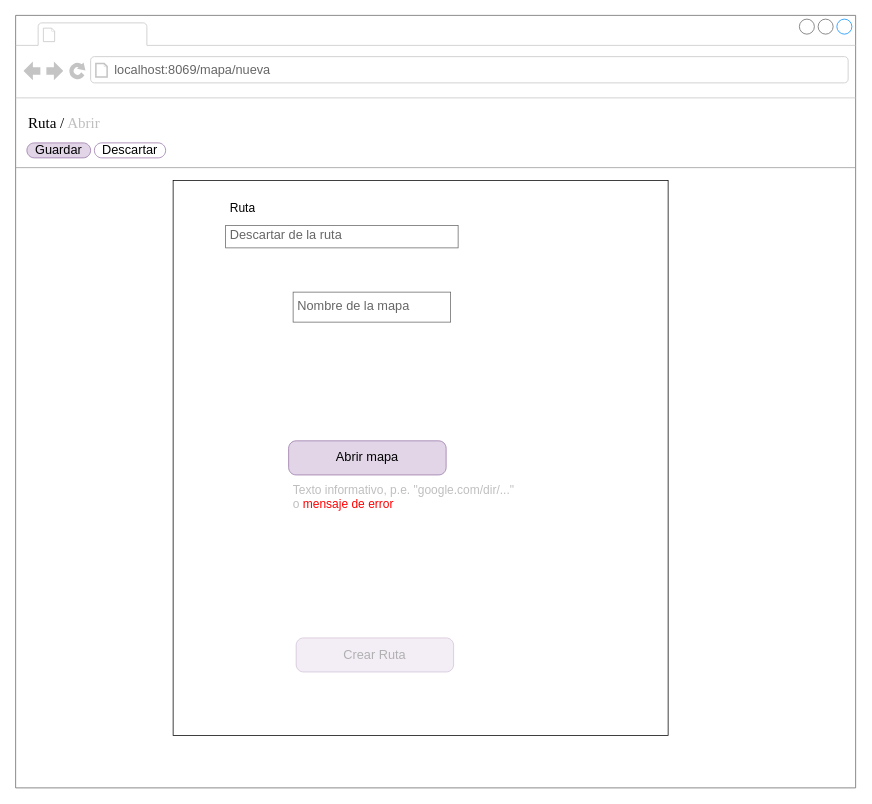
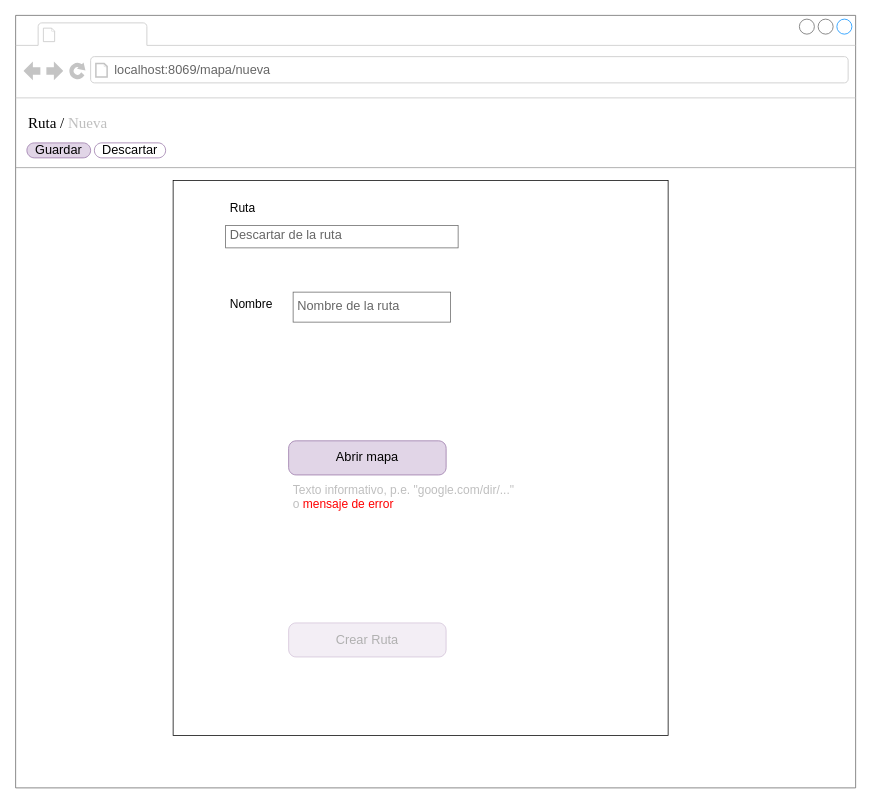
node "Ruta / Abrir": label "Ruta / Abrir" -> "Ruta / Nueva"
node "Nombre": added
node "Nombre de la mapa": label "Nombre de la mapa" -> "Nombre de la ruta"
node "Crear Ruta": moved (375, 655) -> (367, 640)
